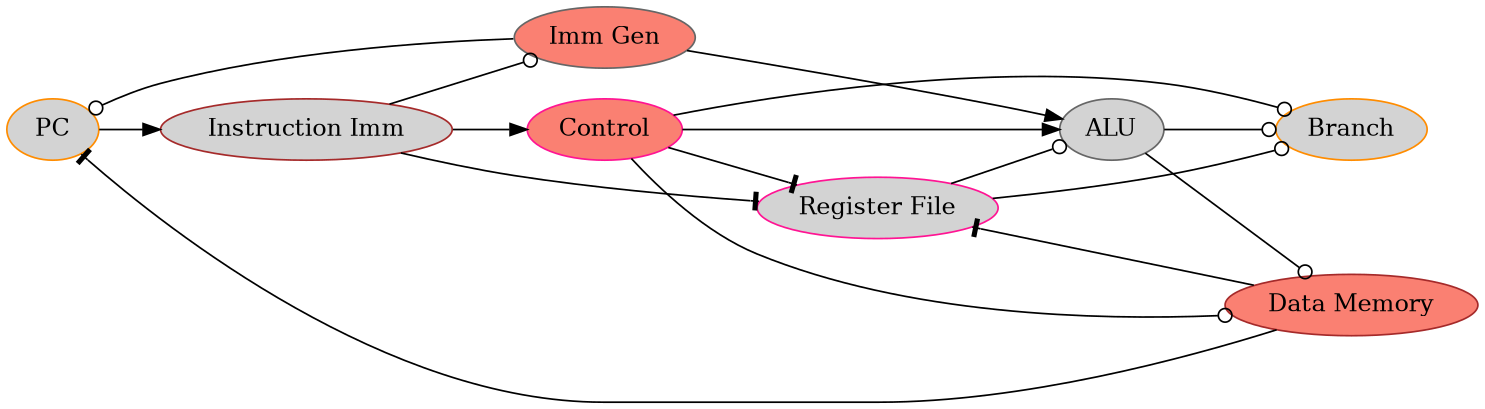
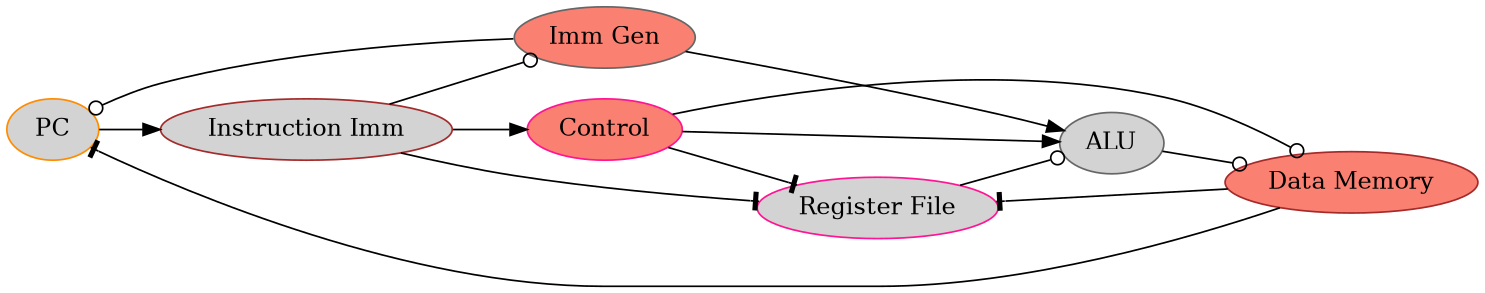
node "Branch": removed
